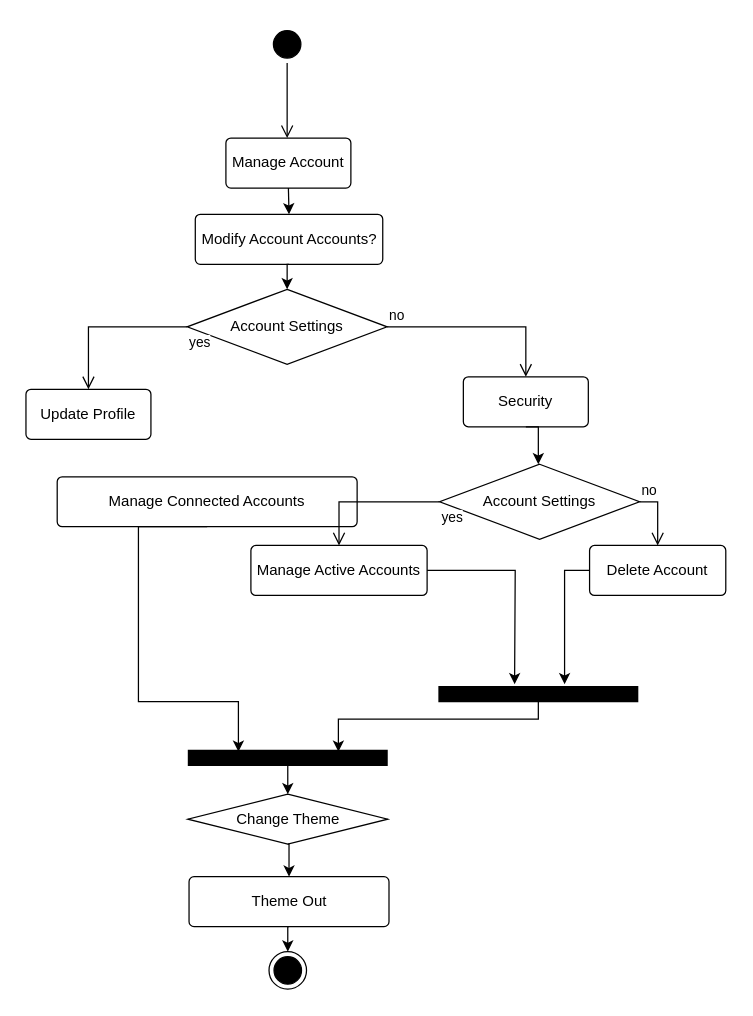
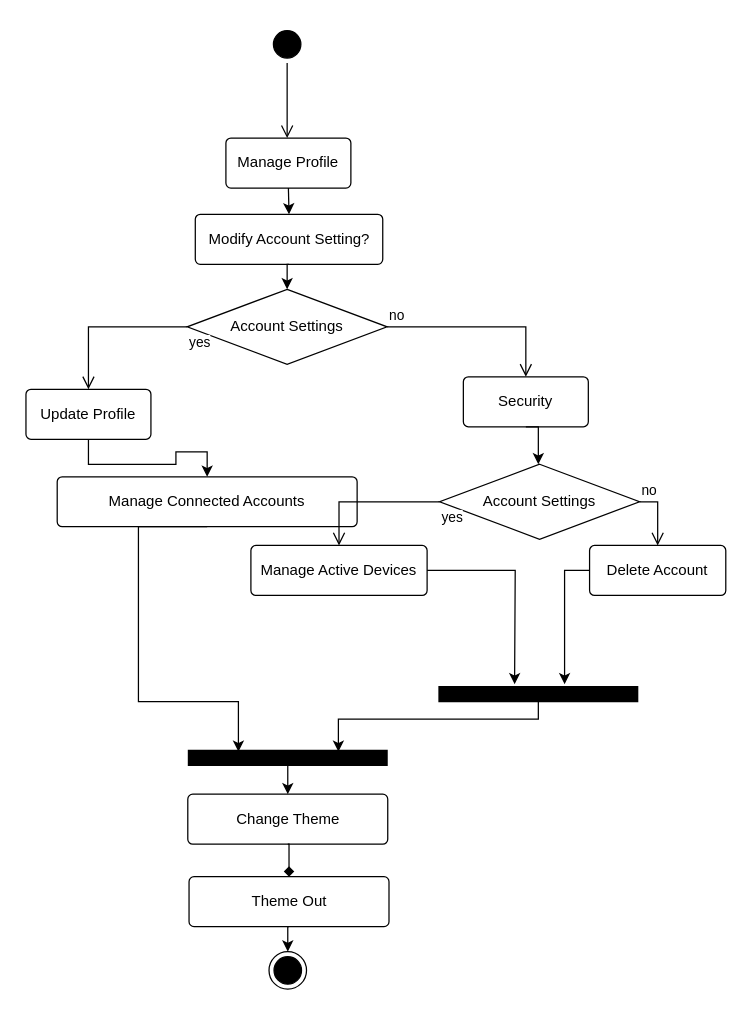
node "Manage Account": label "Manage Account" -> "Manage Profile"
node "Modify Account Accounts?": label "Modify Account Accounts?" -> "Modify Account Setting?"
edge "Update Profile" -> "Manage Connected Accounts": added
node "Manage Active Accounts": label "Manage Active Accounts" -> "Manage Active Devices"
node "Change Theme": shape diamond -> rounded rectangle
edge "Change Theme" -> "Theme Out": arrowhead classic -> diamond
